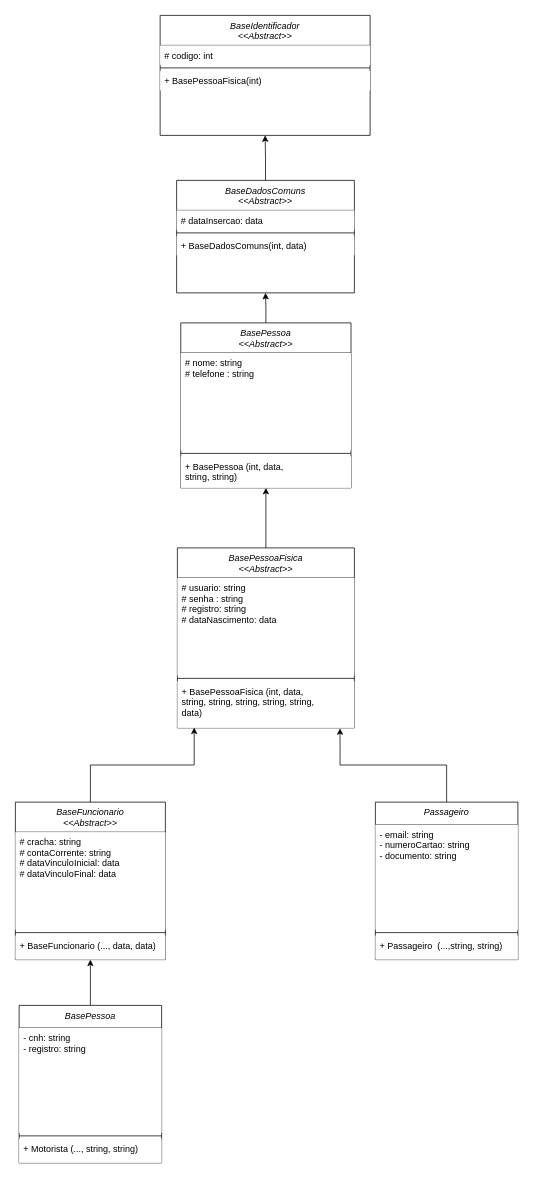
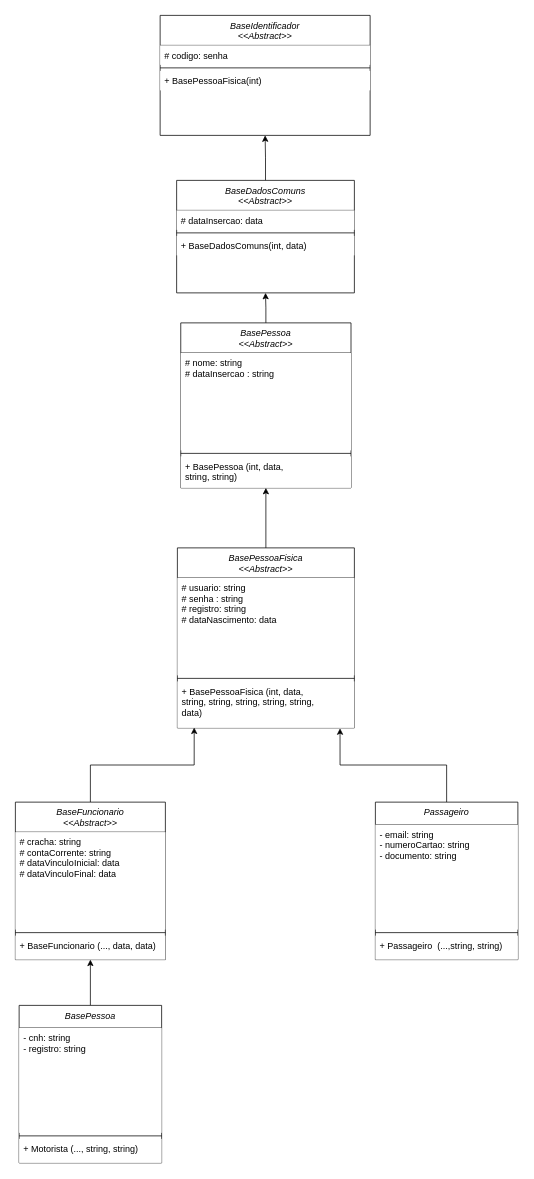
node "# codigo: int": label "# codigo: int" -> "# codigo: senha"
node "# nome: string # telefone : string": label "# nome: string # telefone : string" -> "# nome: string # dataInsercao : string"
